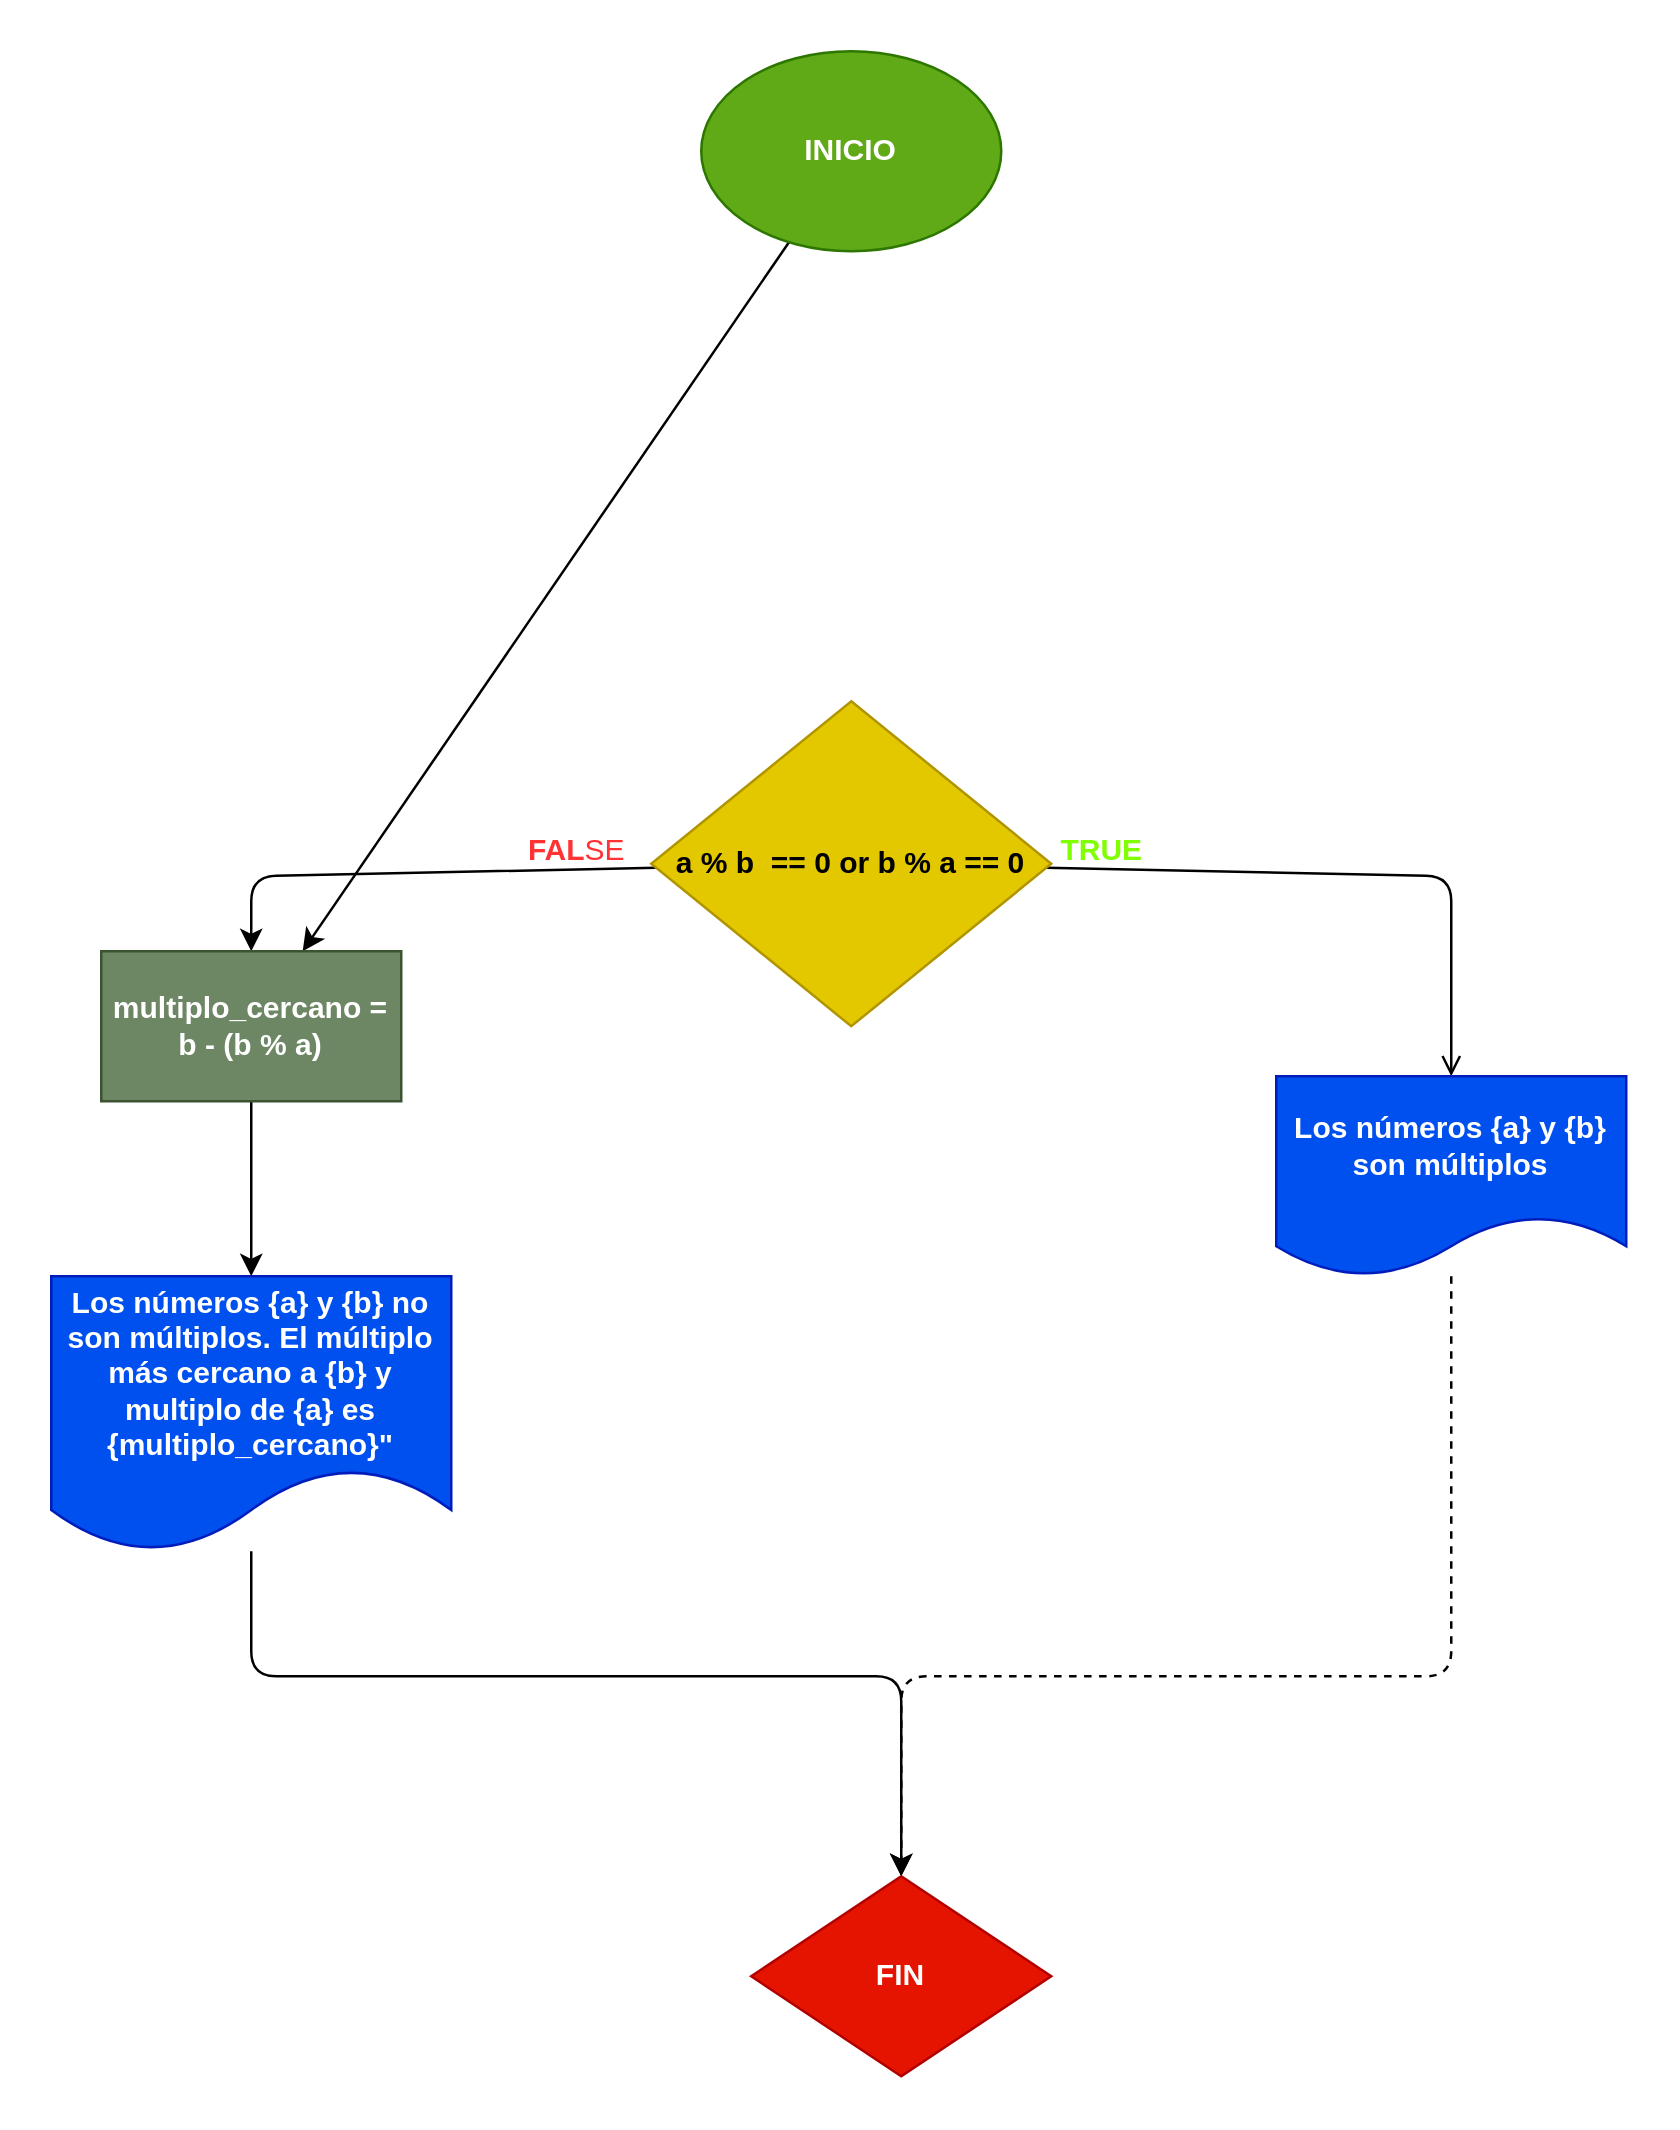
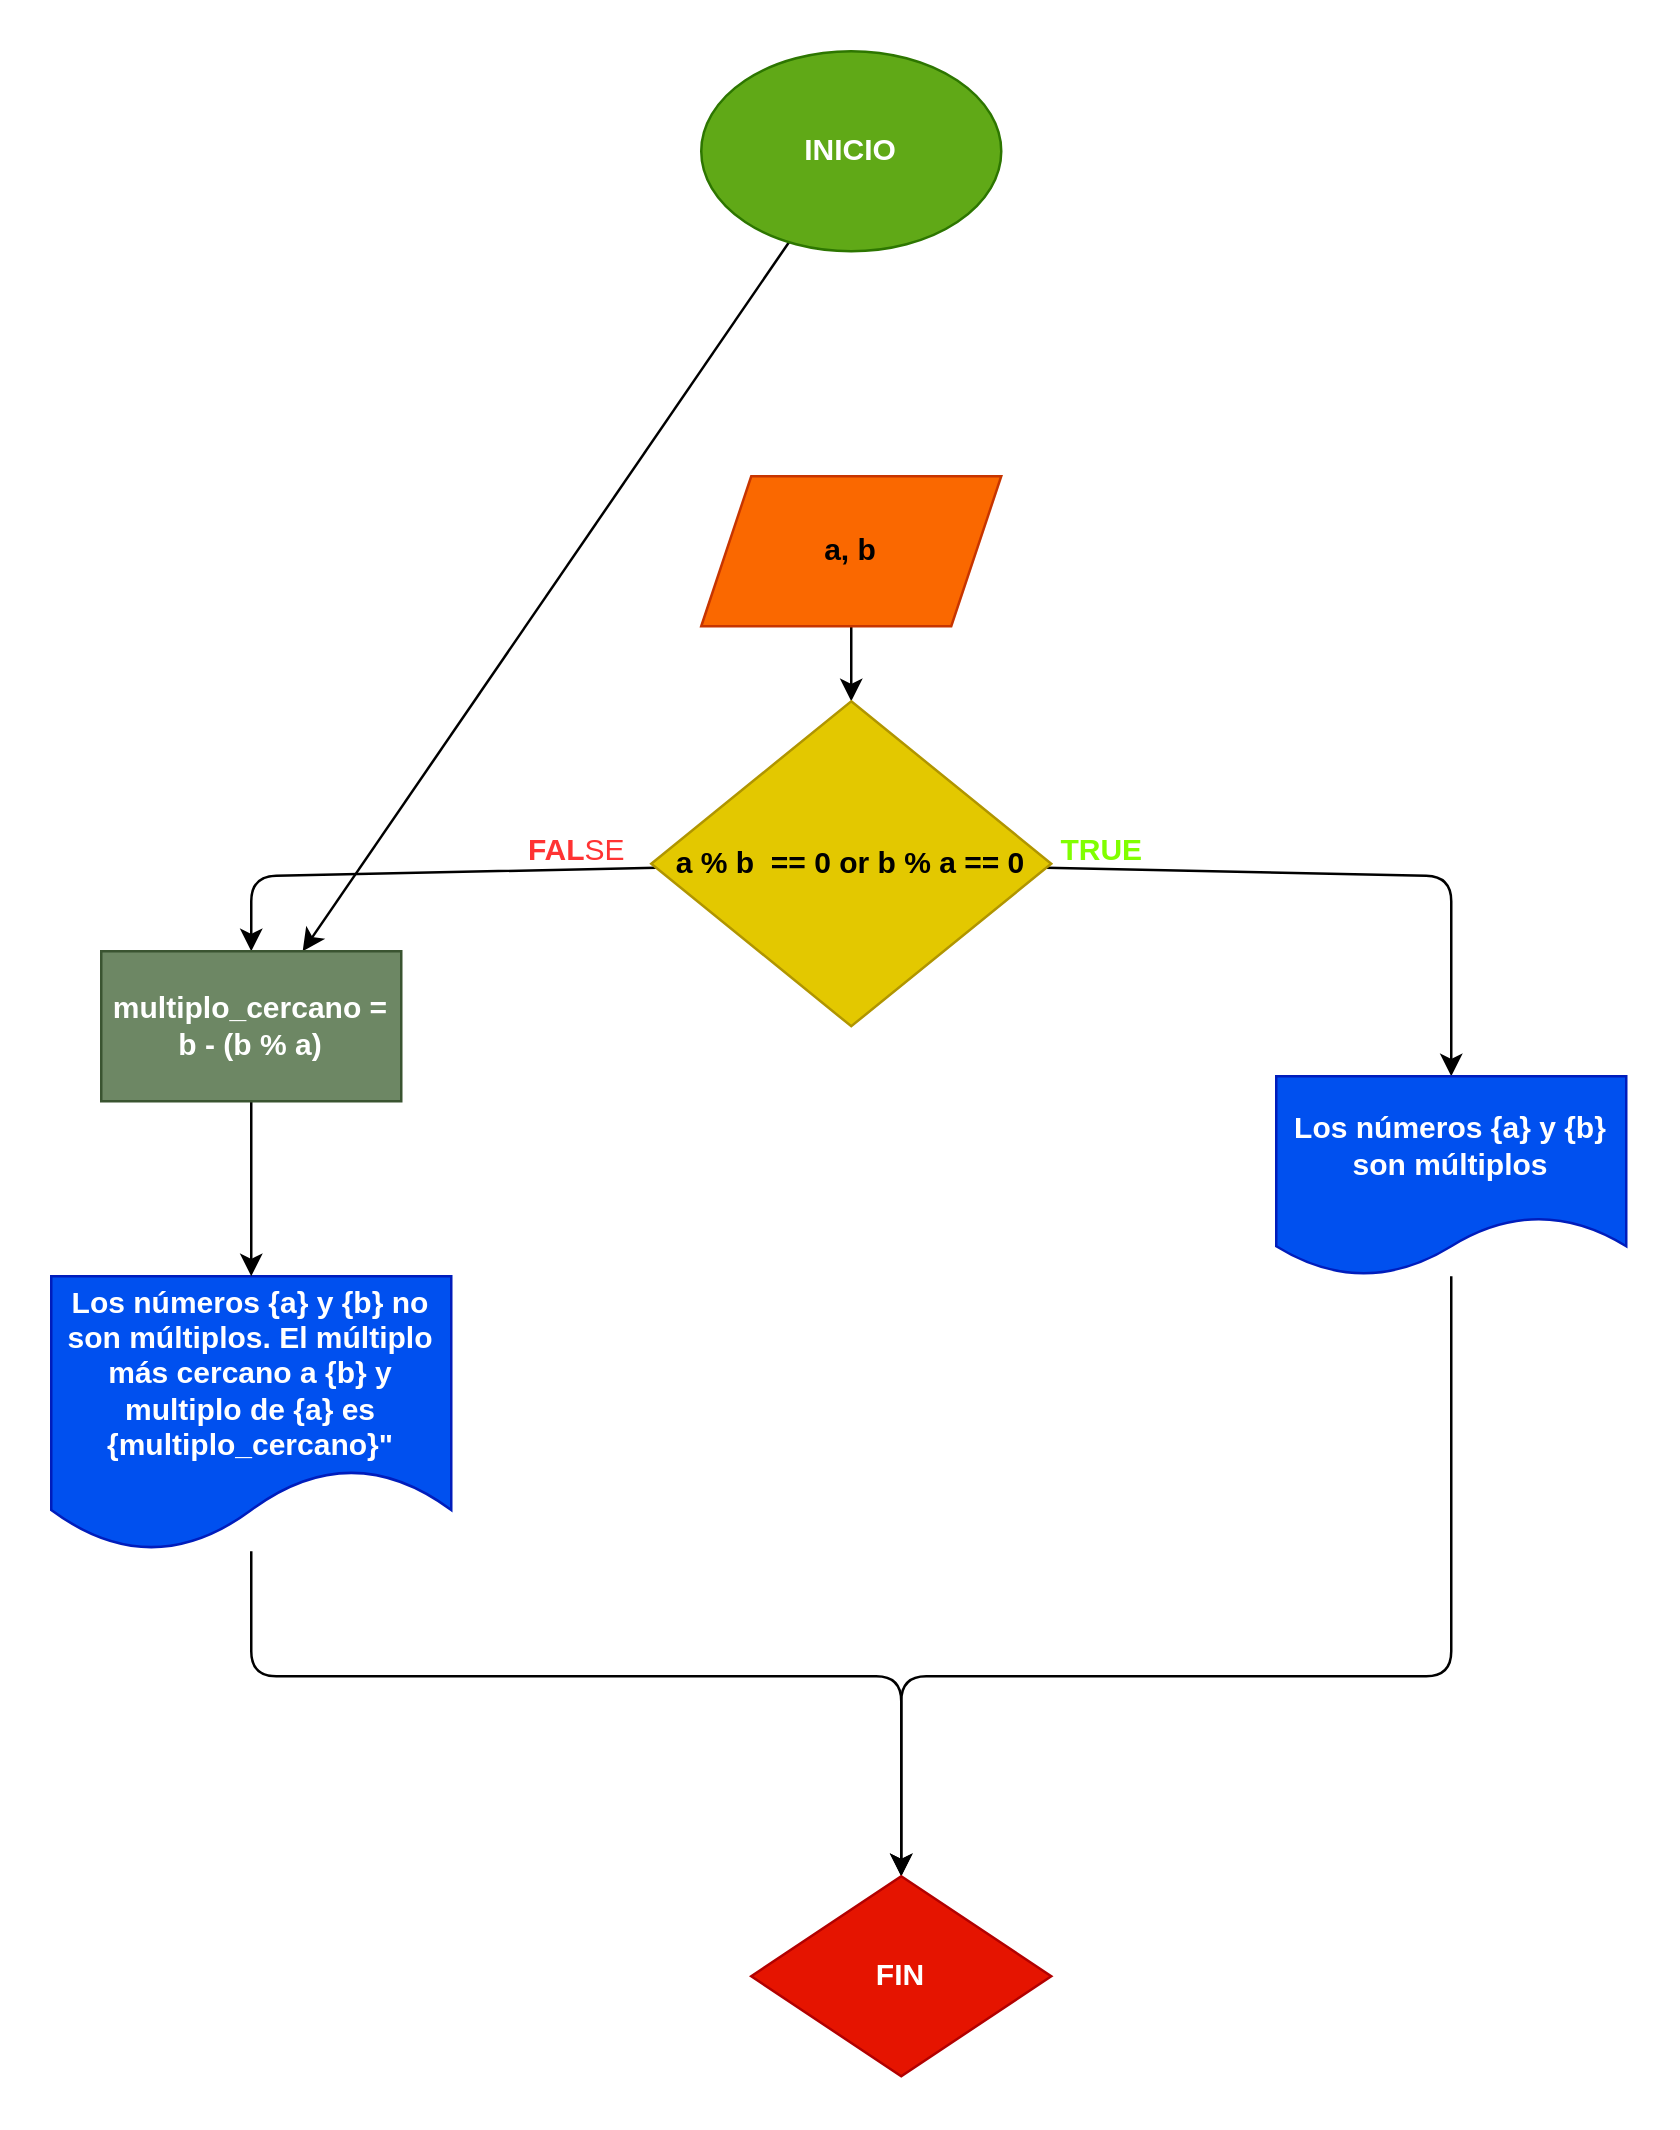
node "a, b": added
edge "a, b" -> "a % b == 0 or b % a == 0": added
edge "a % b == 0 or b % a == 0" -> "Los números {a} y {b} son múltiplos": arrowhead open -> classic
edge "Los números {a} y {b} son múltiplos" -> "FIN": style dashed -> solid
